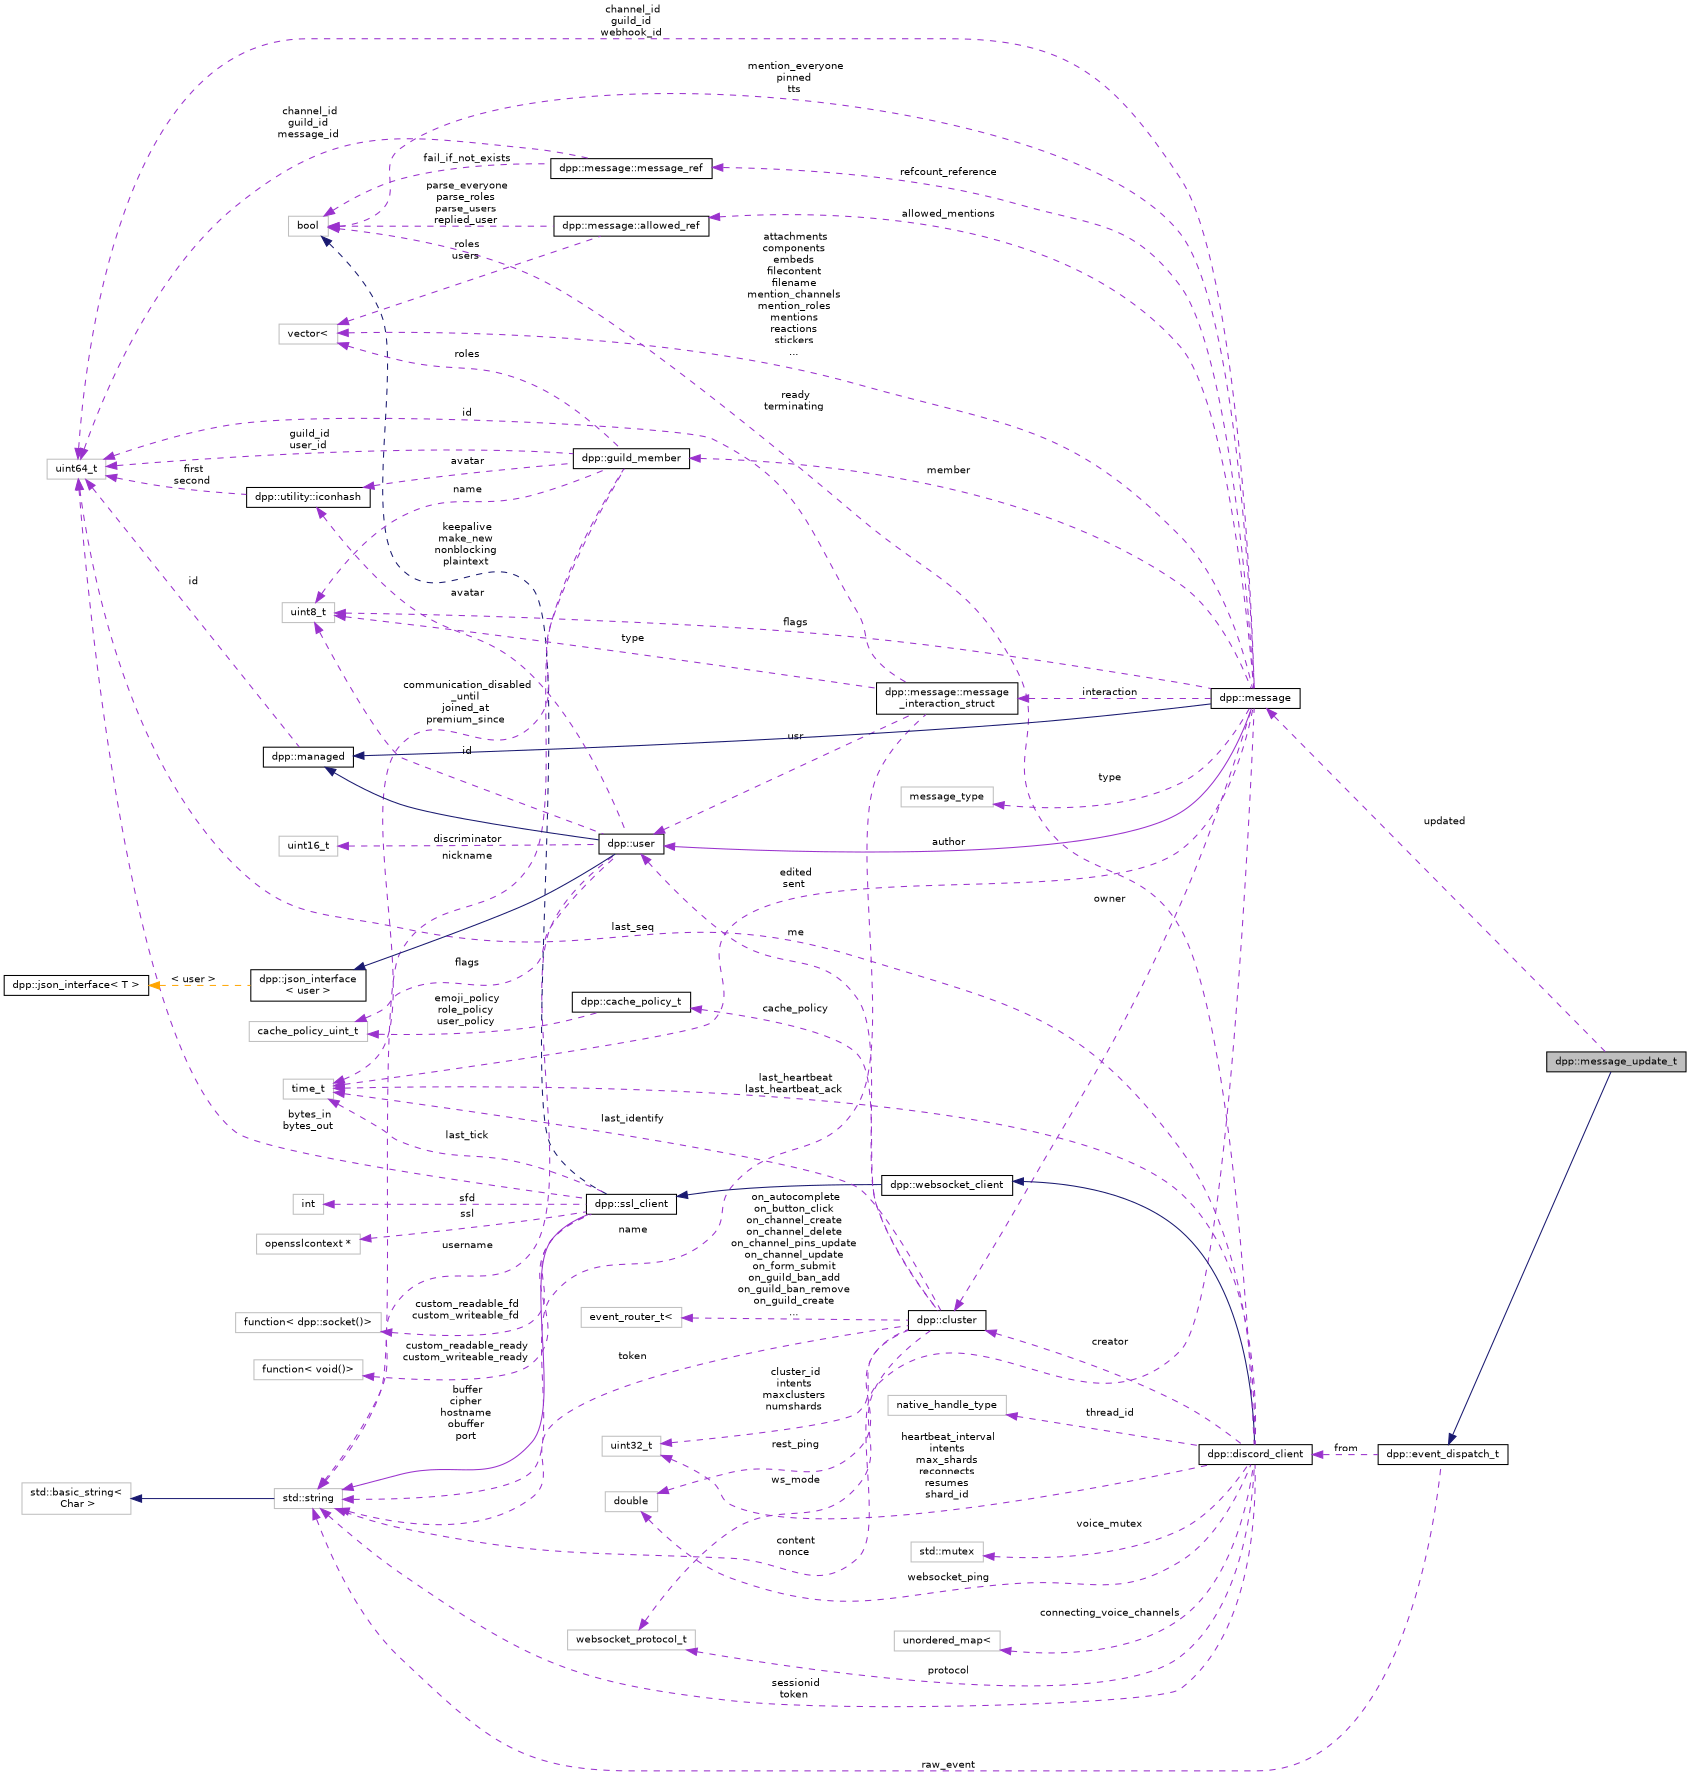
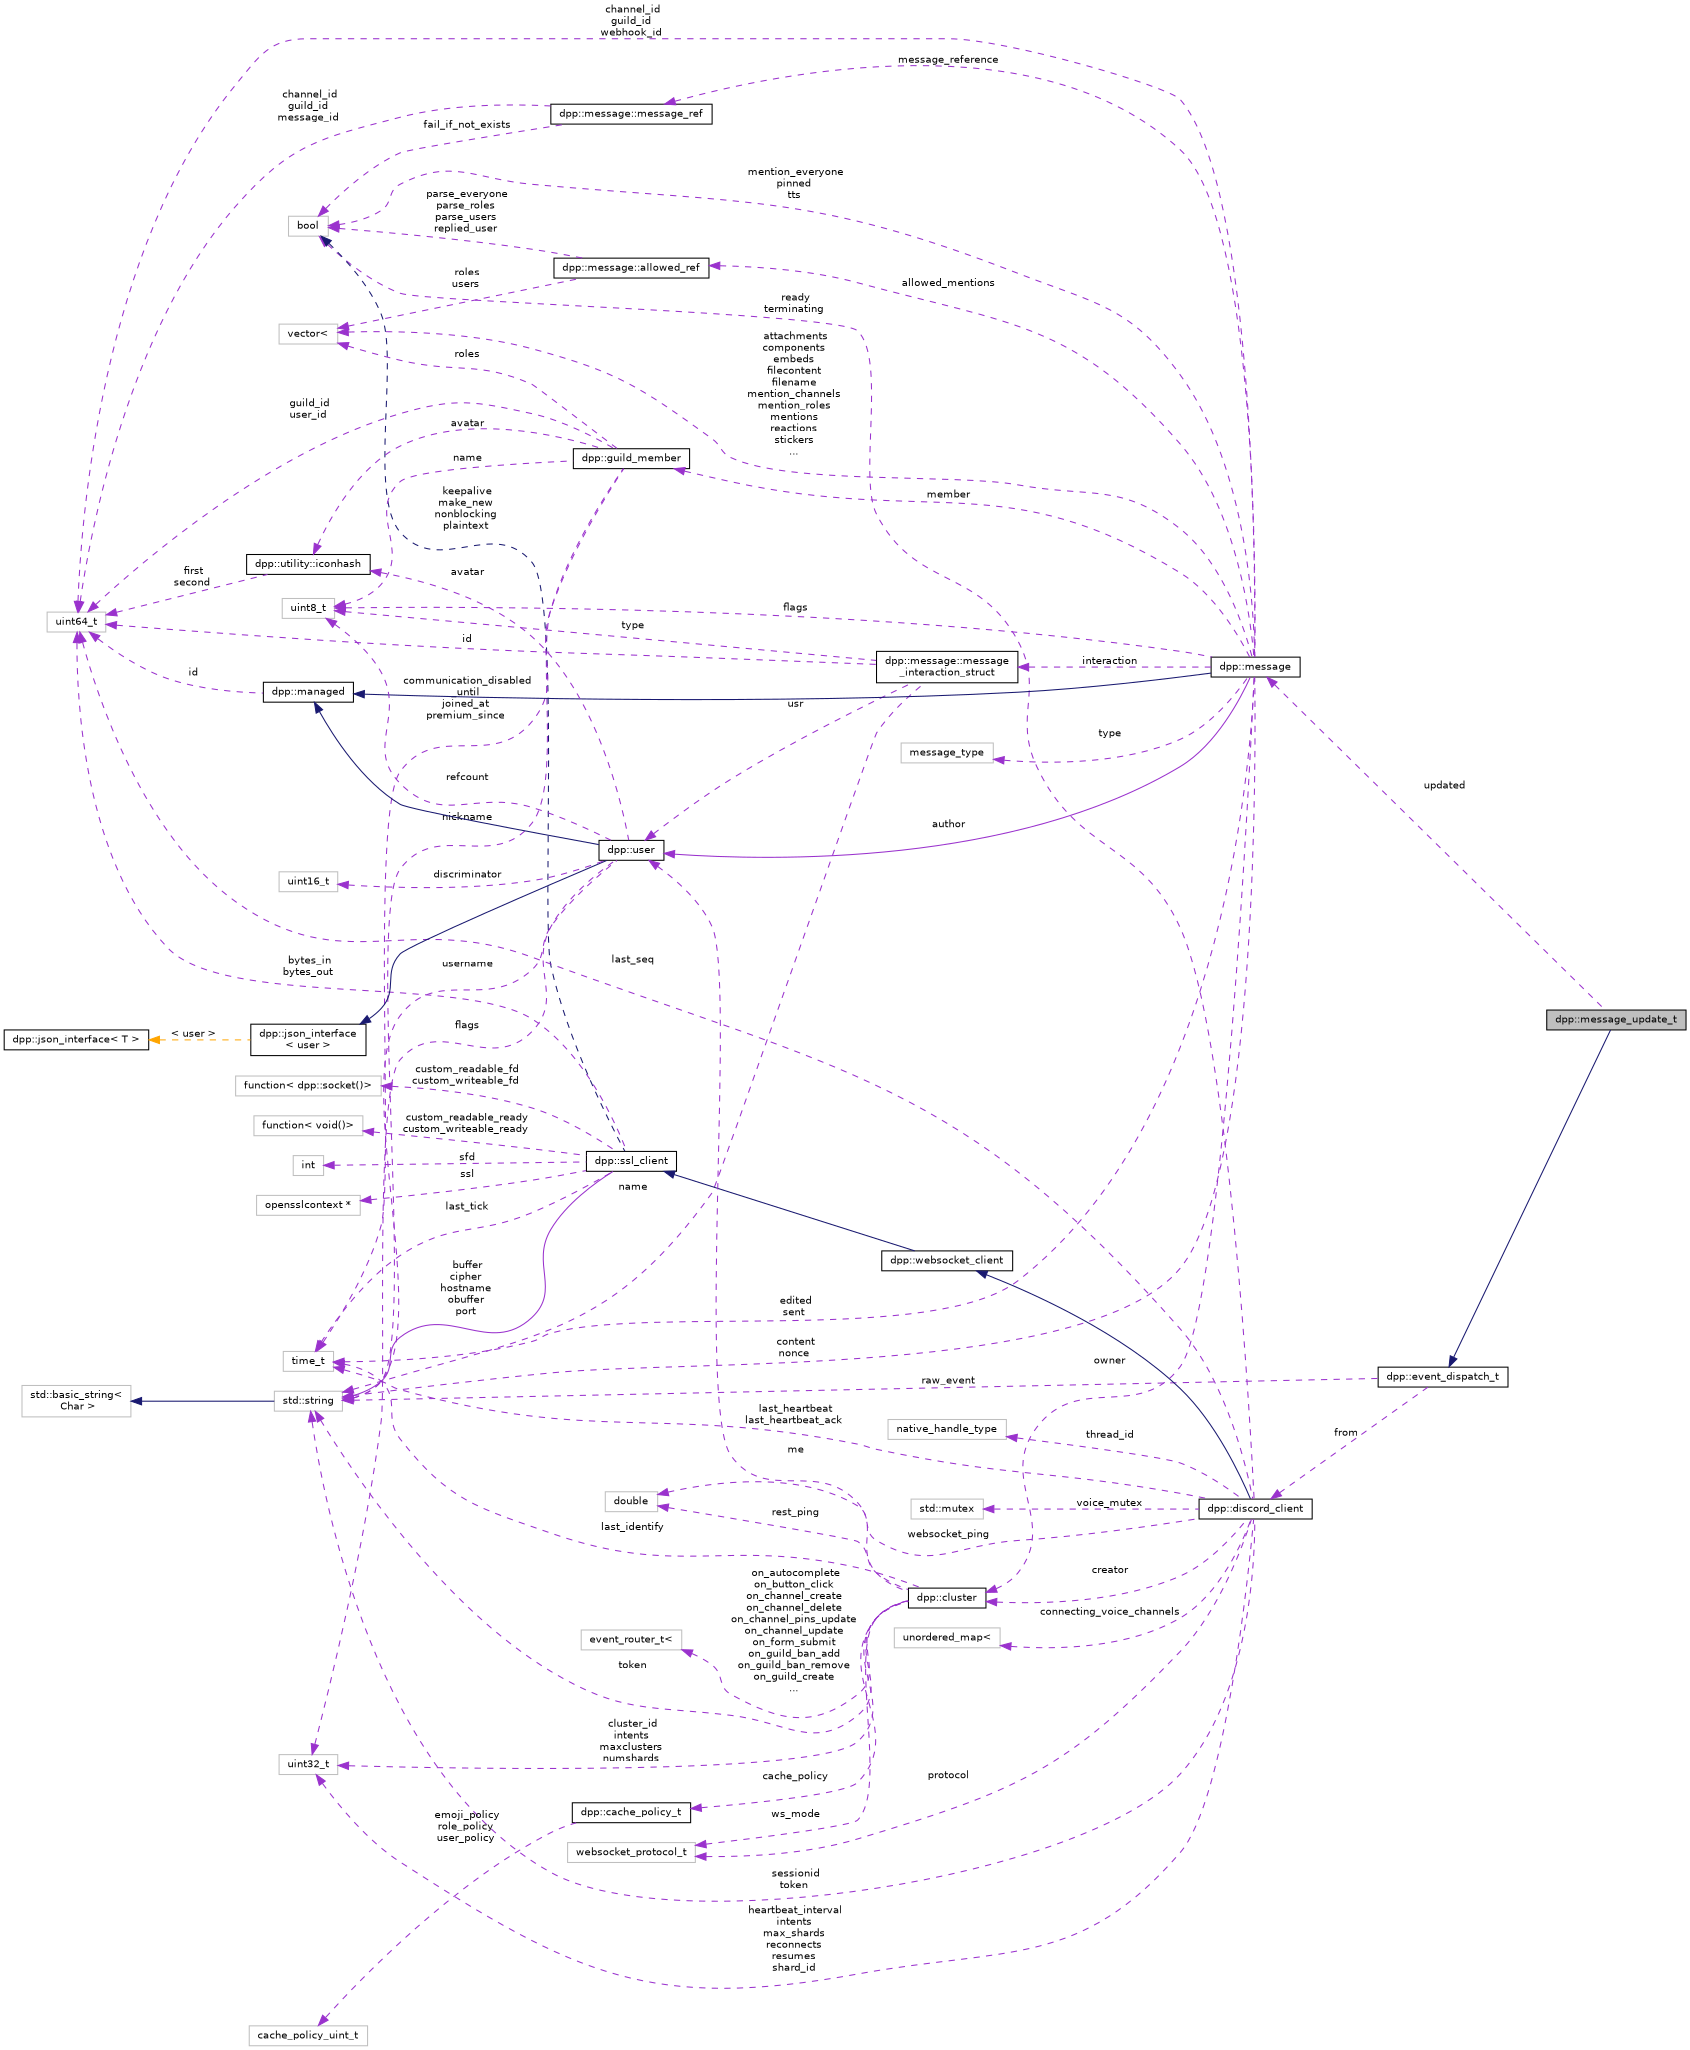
edge "dpp::message" -> "dpp::message::message_ref": label " refcount_reference" -> " message_reference"
edge "dpp::user" -> "uint8_t": label " id" -> " refcount"
edge "dpp::user" -> "cache_policy_uint_t": now "dpp::user" -> "uint32_t"
